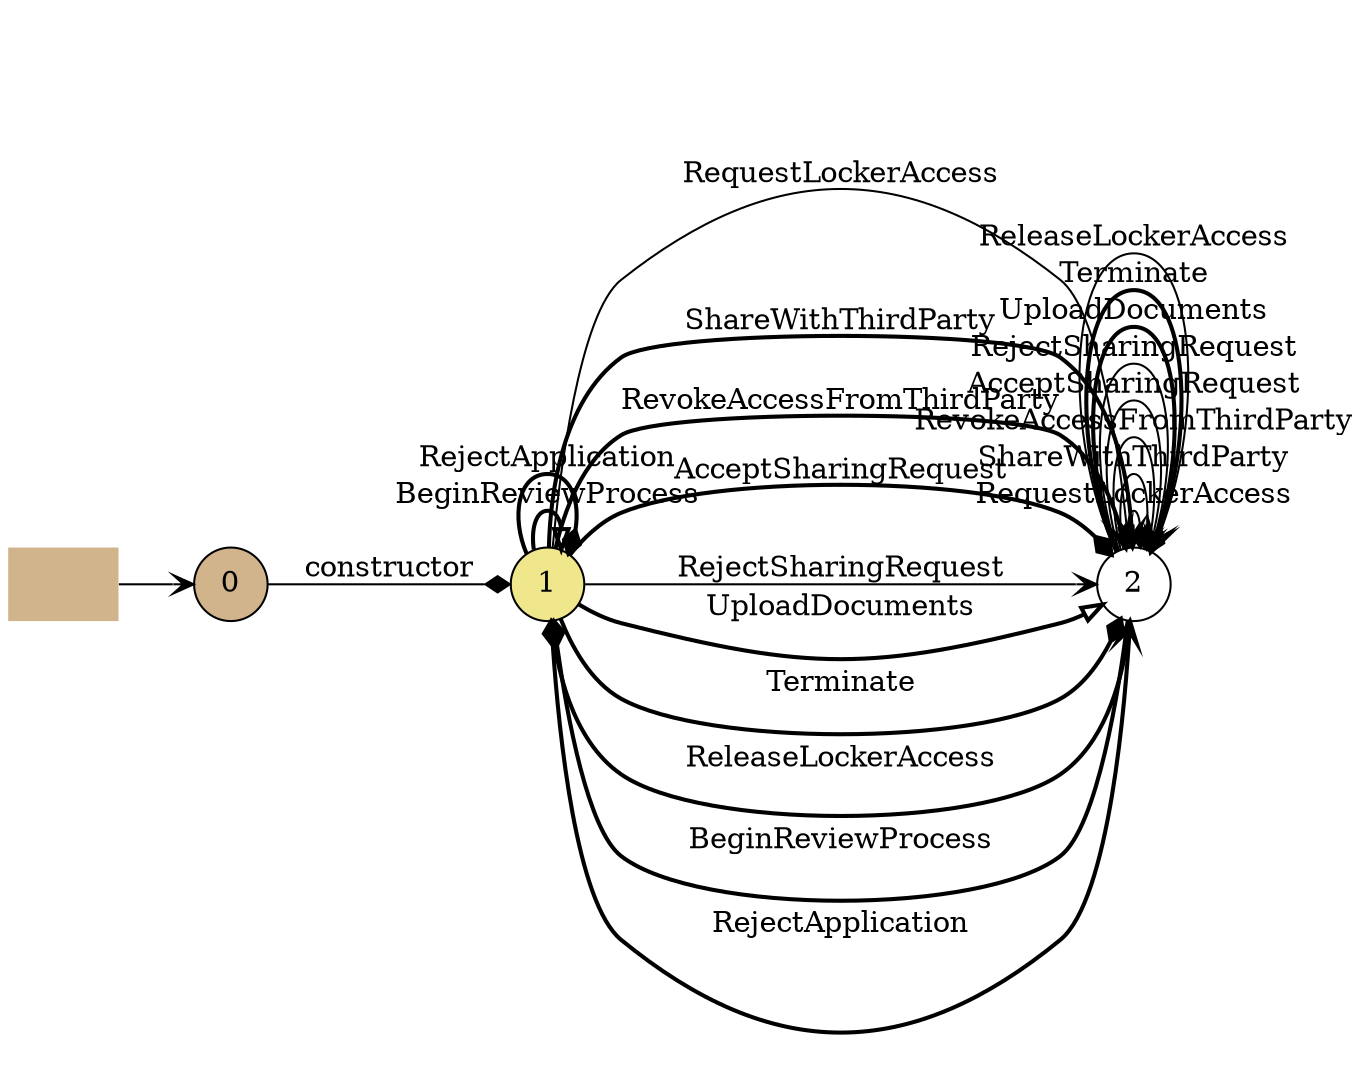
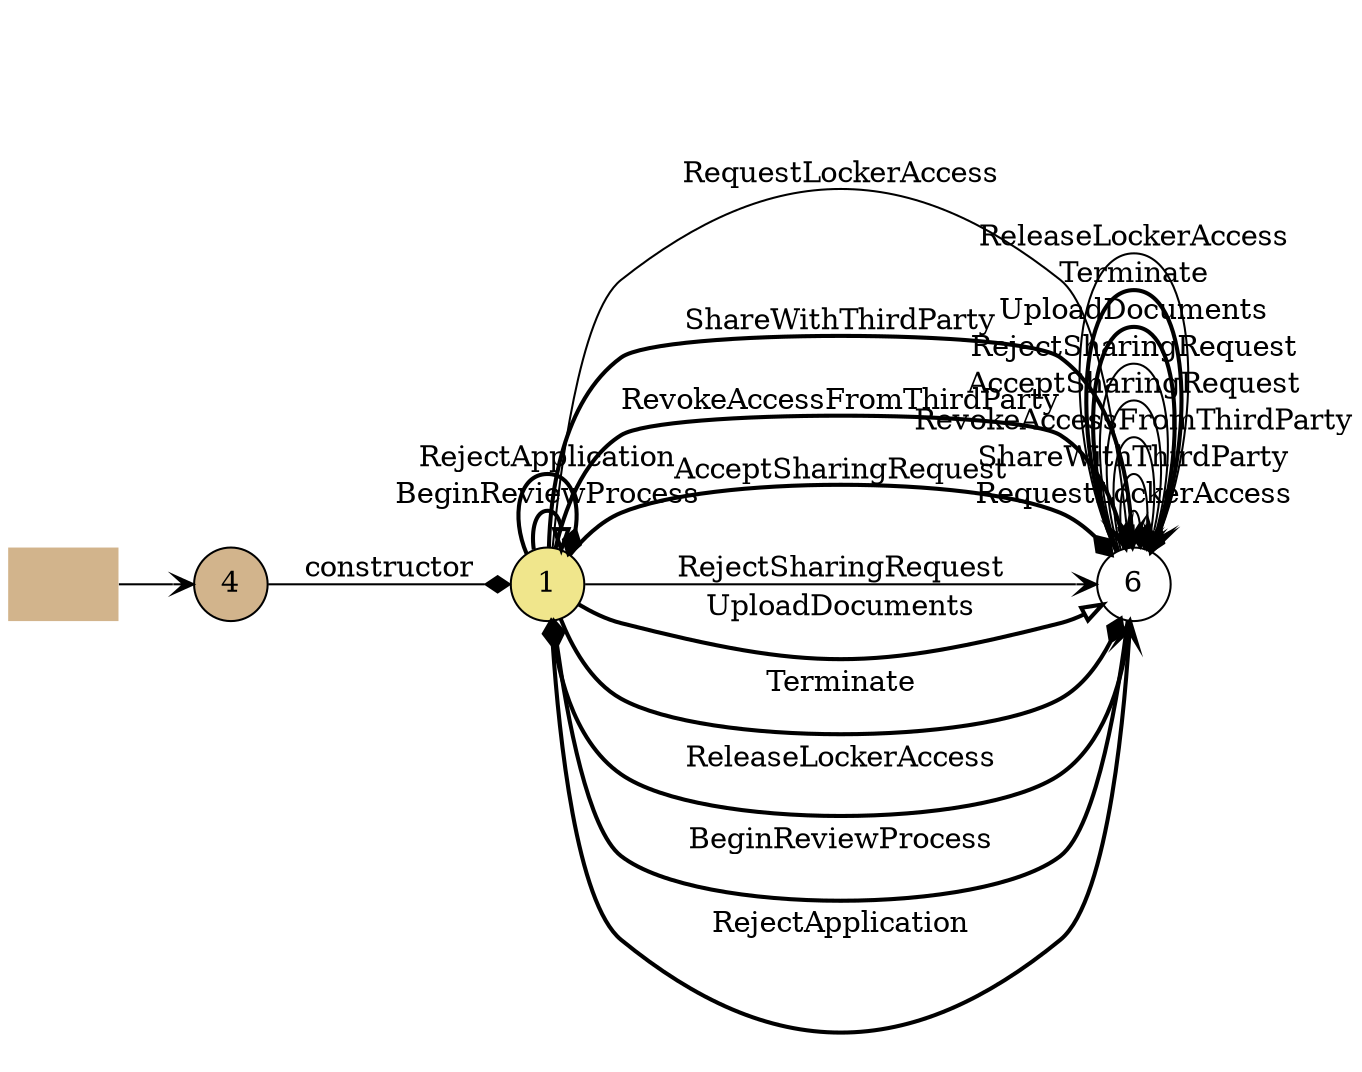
node "0": label "0" -> "4"
node "2": label "2" -> "6"
